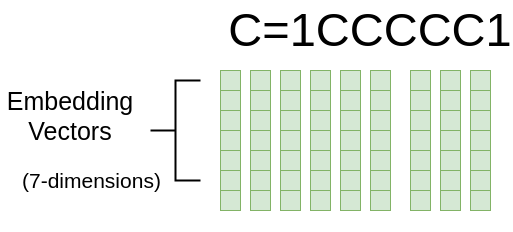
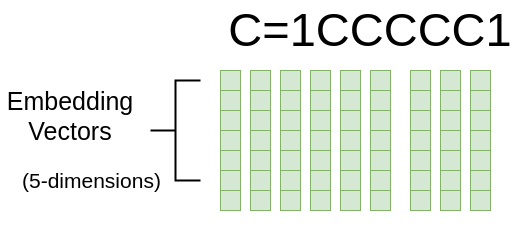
node "(7-dimensions)": label "(7-dimensions)" -> "(5-dimensions)"
